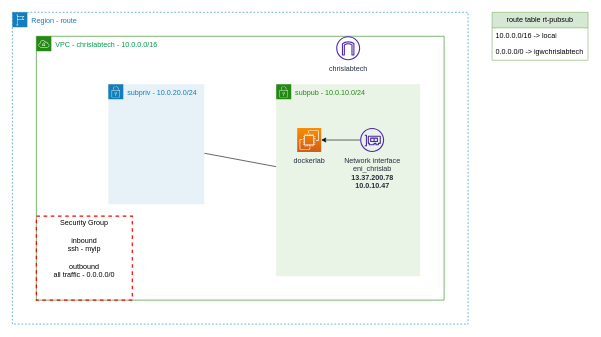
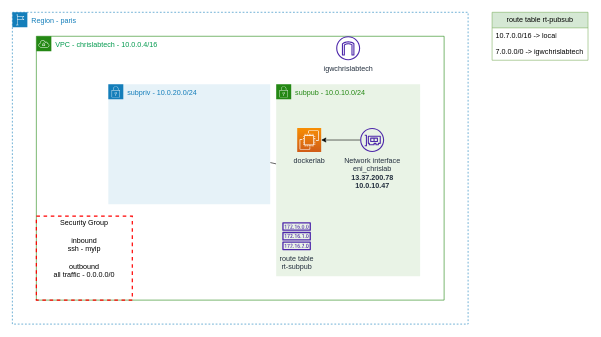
node "Region - route": label "Region - route" -> "Region - paris"
node "10.0.0.0/16 -> local": label "10.0.0.0/16 -> local" -> "10.7.0.0/16 -> local"
node "VPC - chrislabtech - 10.0.0.0/16": label "VPC - chrislabtech - 10.0.0.0/16" -> "VPC - chrislabtech - 10.0.0.4/16"
node "0.0.0.0/0 -> igwchrislabtech": label "0.0.0.0/0 -> igwchrislabtech" -> "7.0.0.0/0 -> igwchrislabtech"
node "chrislabtech": label "chrislabtech" -> "igwchrislabtech"
node "subpriv - 10.0.20.0/24": size 96x120 -> 162x120
node "route table rt-subpub": added
